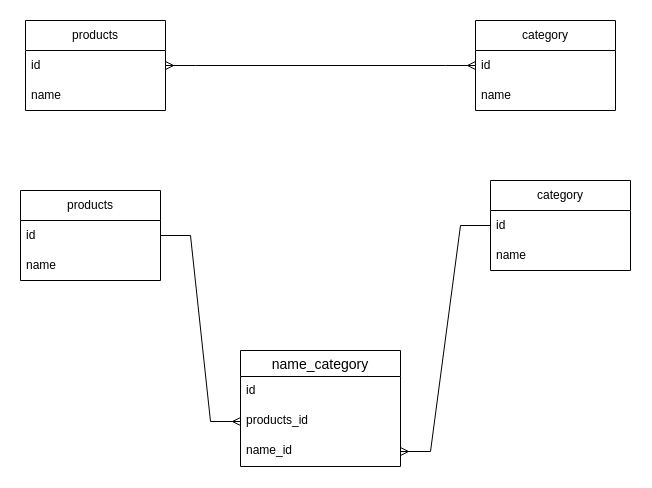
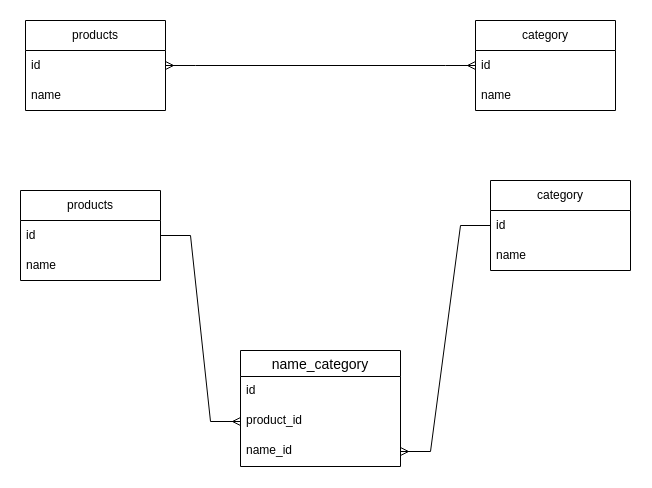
node "products_id": label "products_id" -> "product_id"
